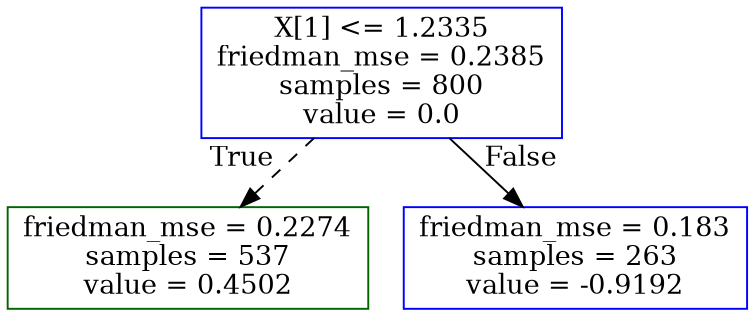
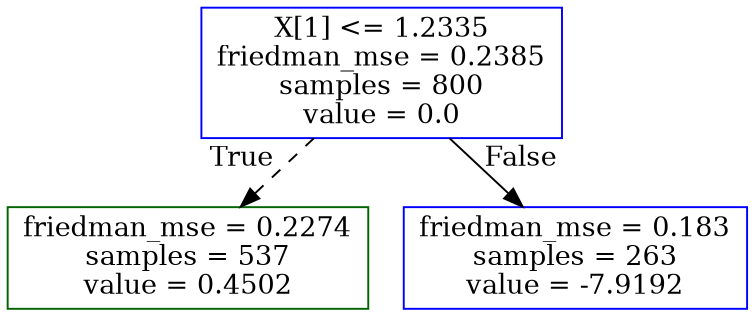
node "friedman_mse = 0.183 samples = 263 value = -0.9192": label "friedman_mse = 0.183 samples = 263 value = -0.9192" -> "friedman_mse = 0.183 samples = 263 value = -7.9192"
